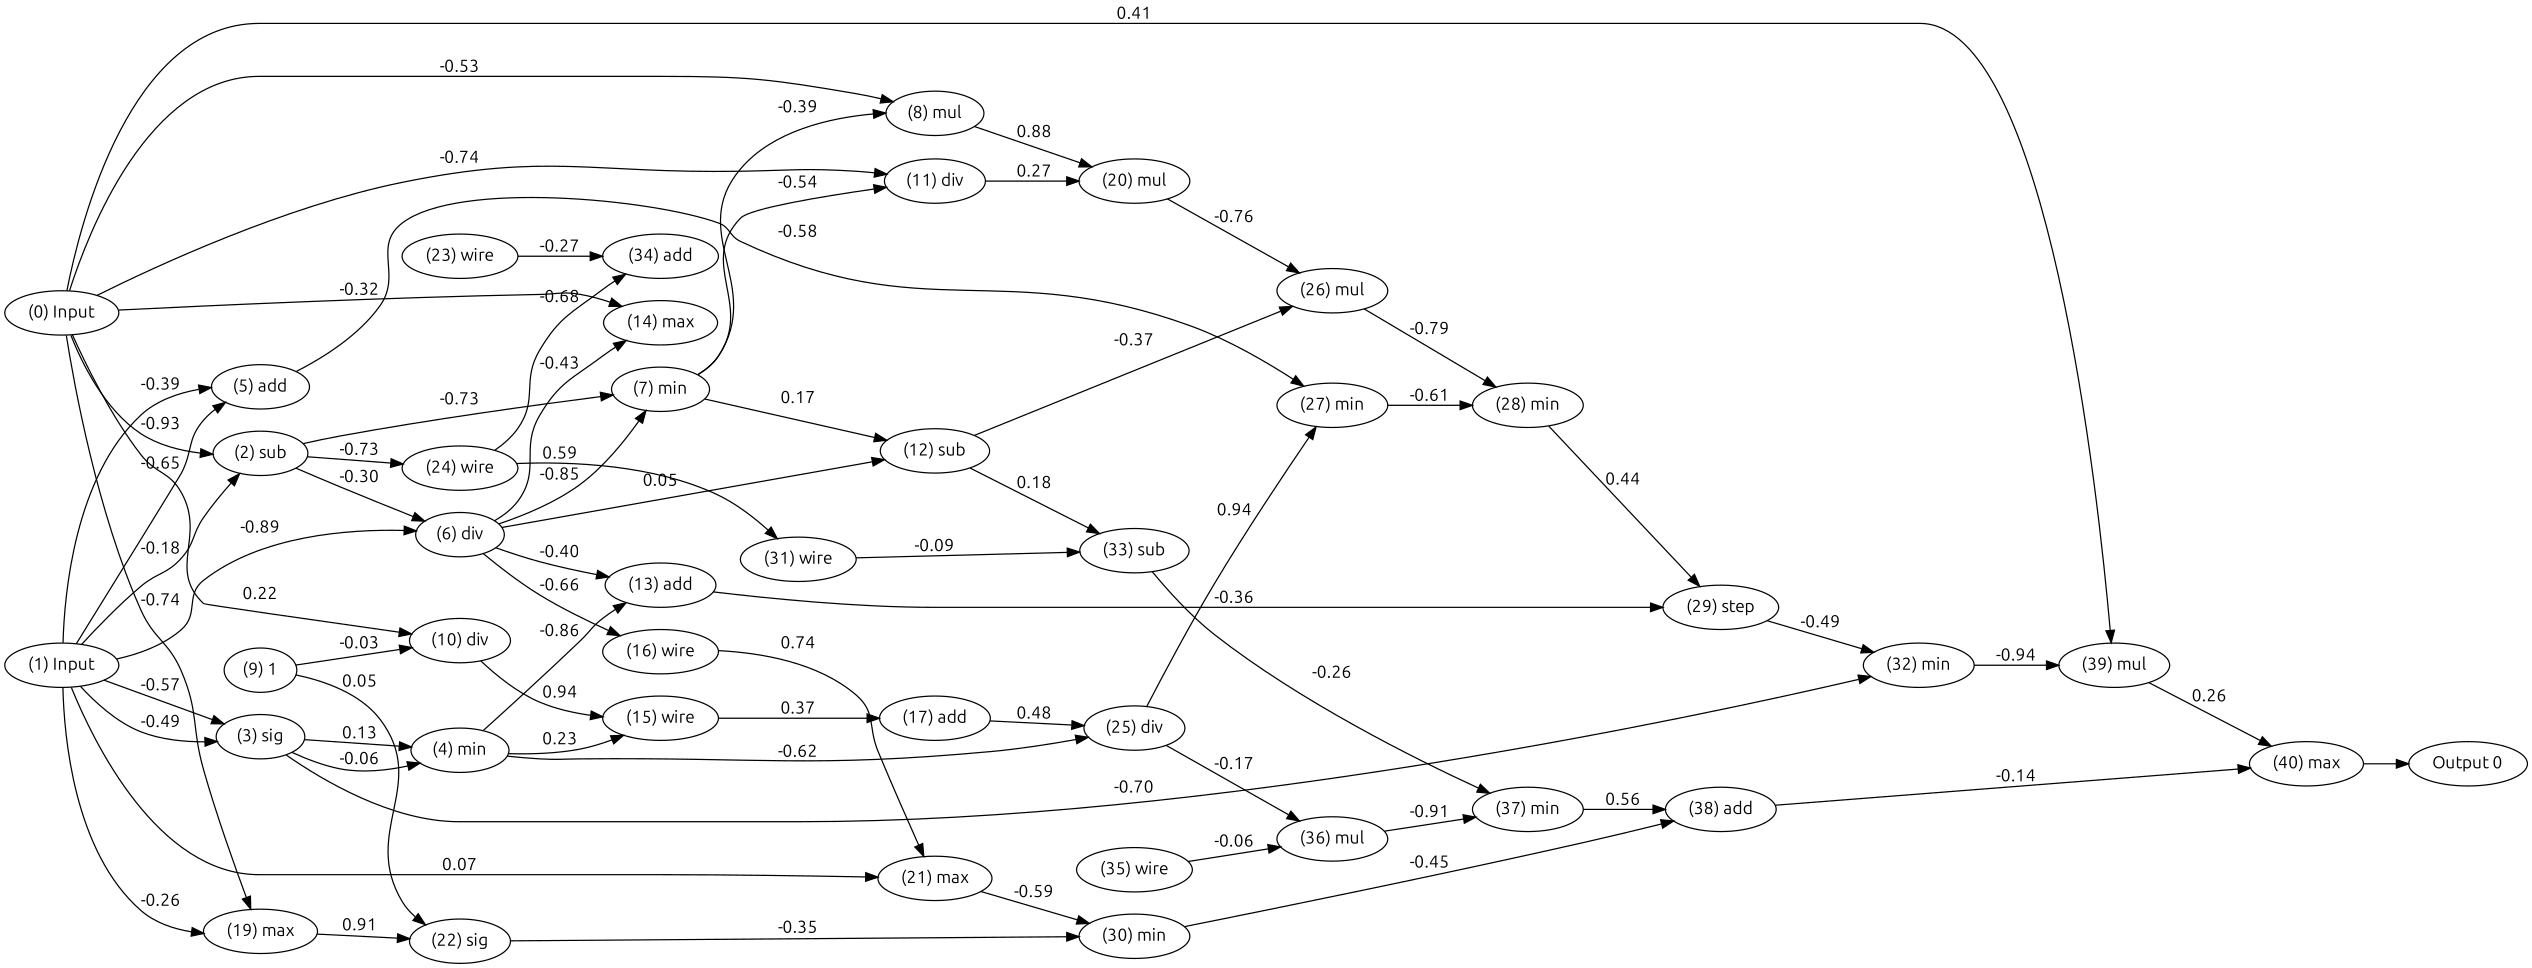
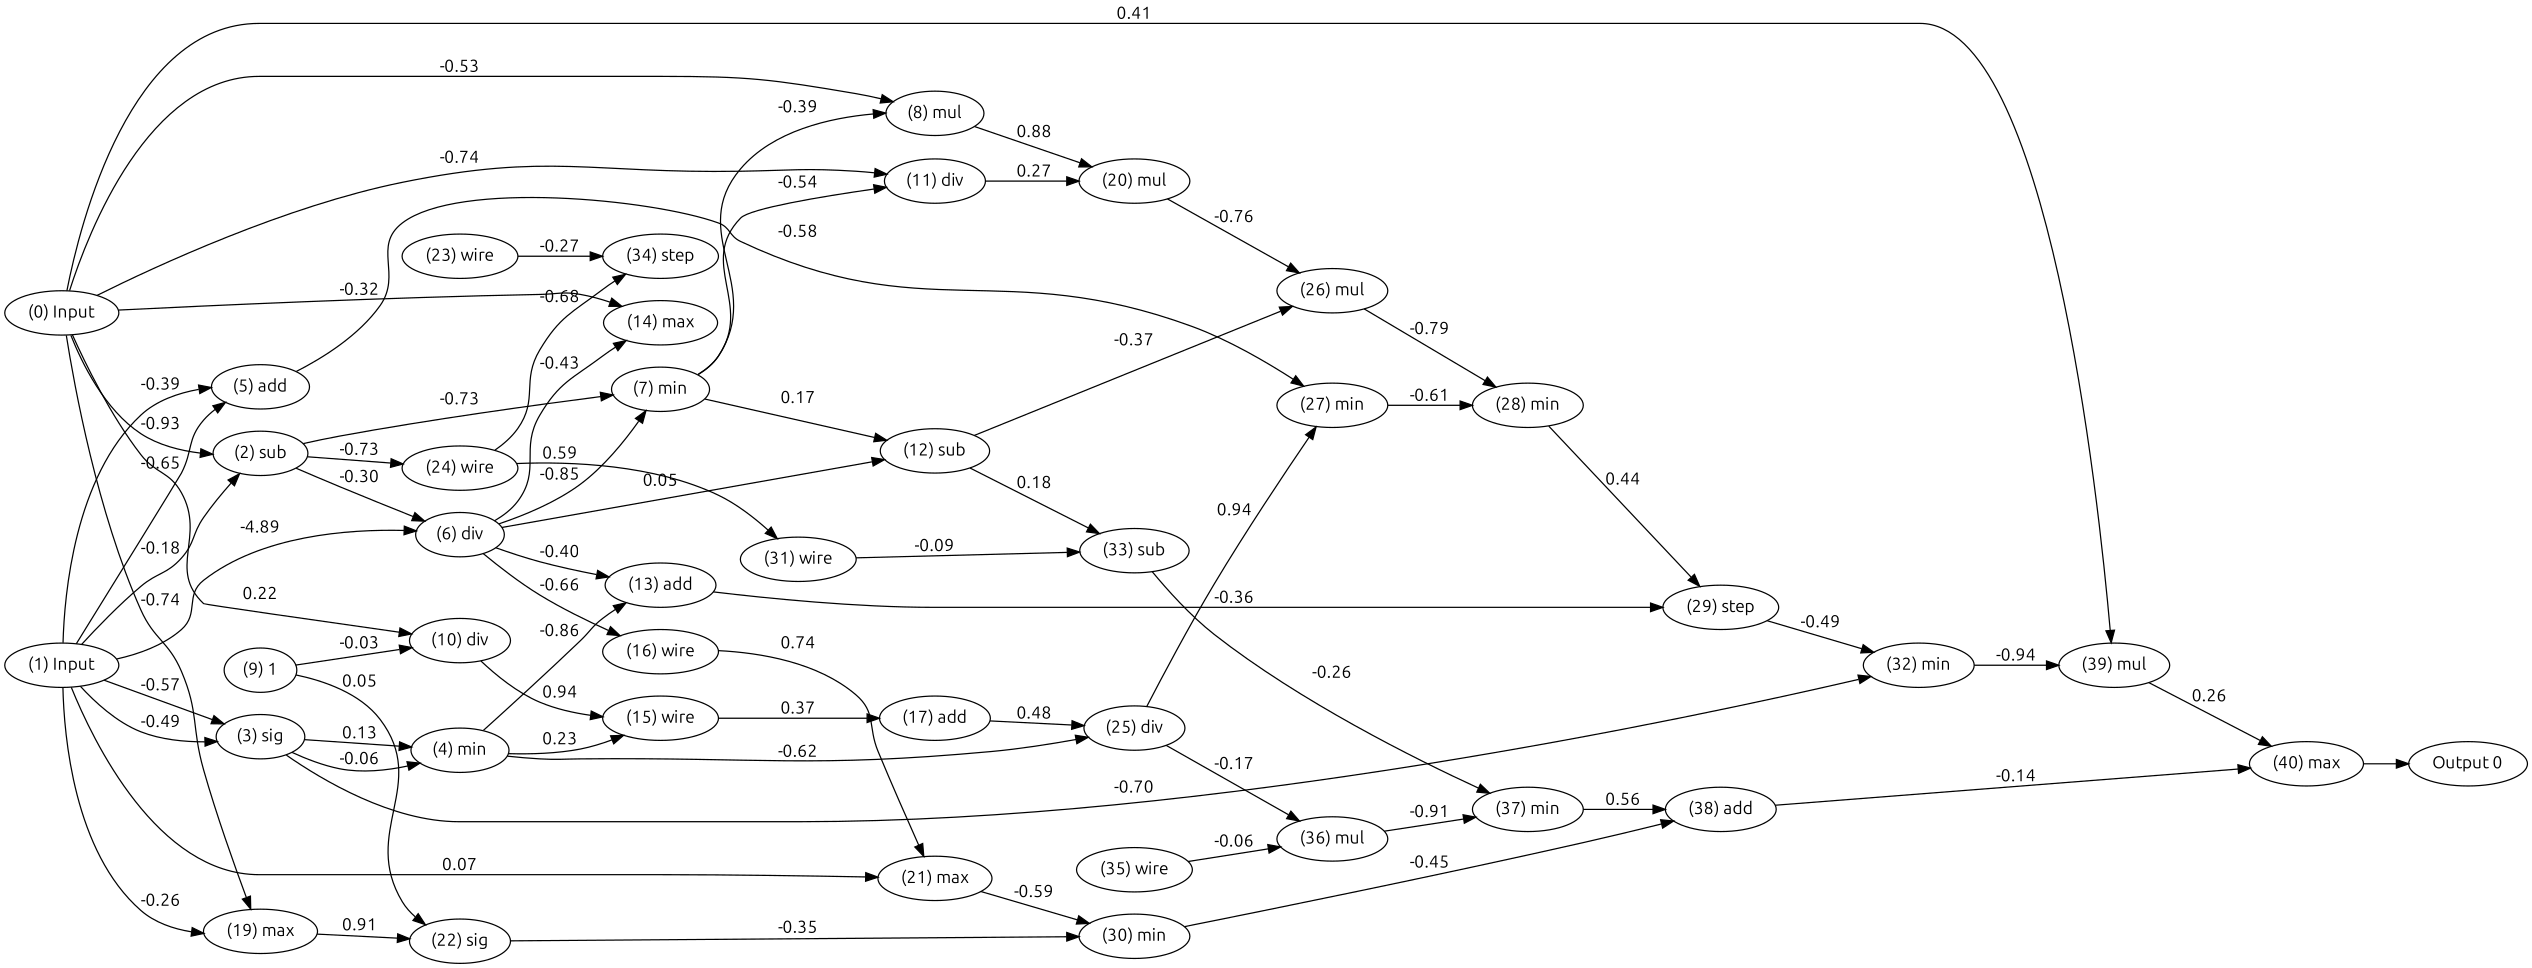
node "(34) add": label "(34) add" -> "(34) step"
edge "(1) Input" -> "(6) div": label "-0.89" -> "-4.89"
